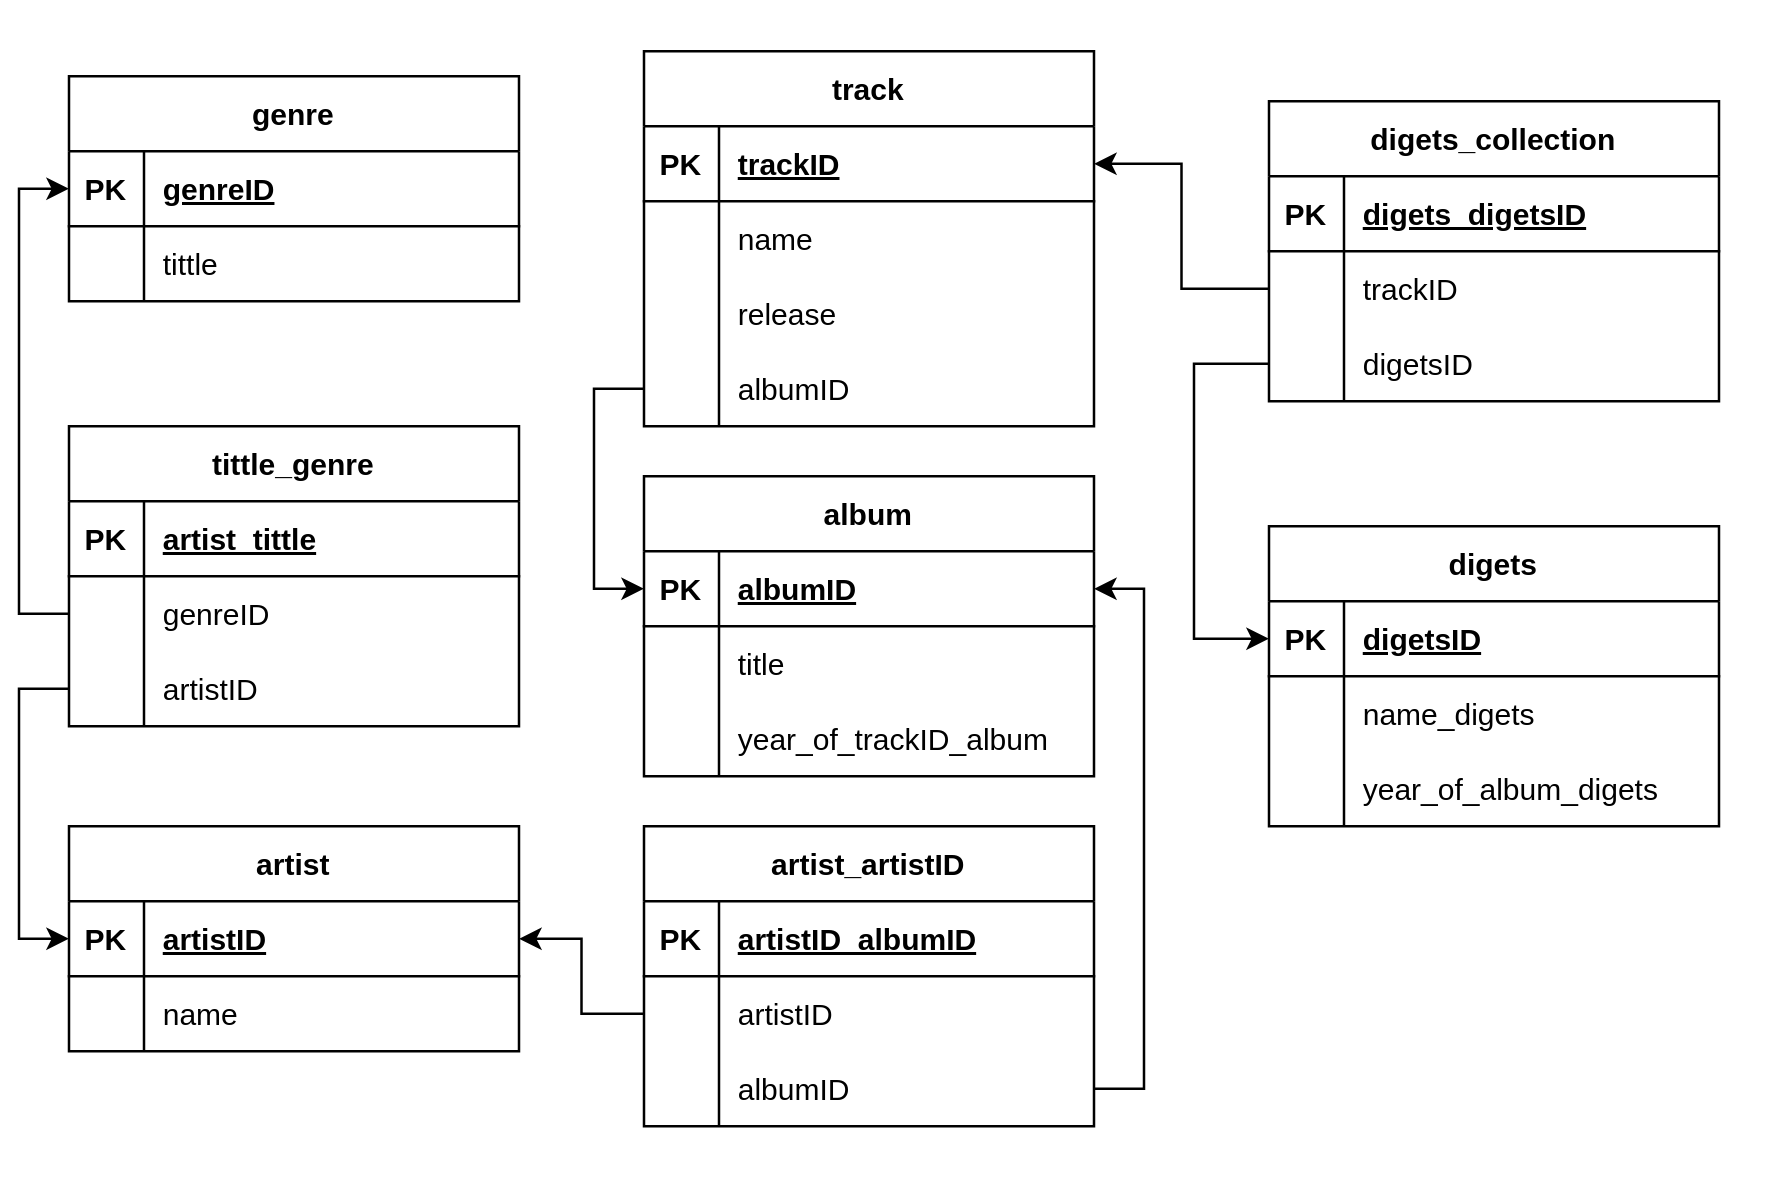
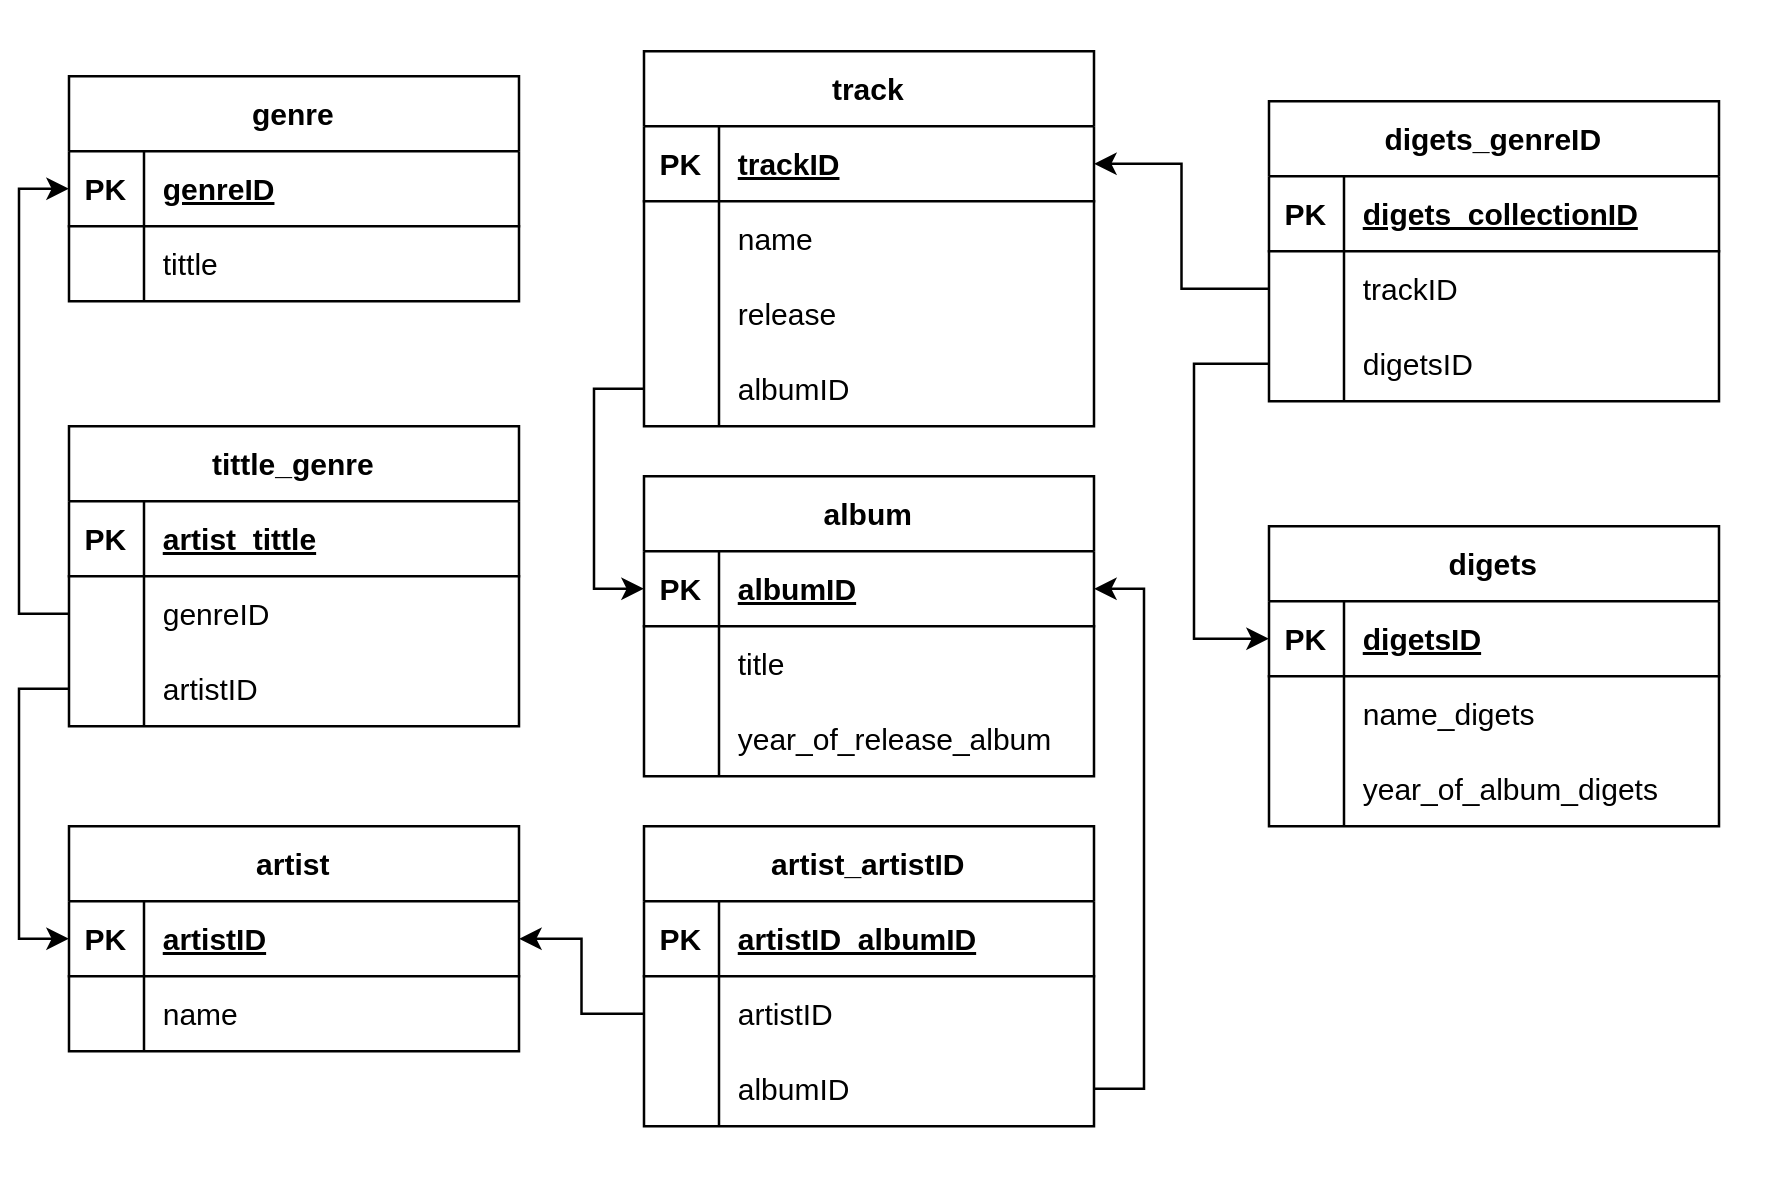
node "digets_collection": label "digets_collection" -> "digets_genreID"
node "digets_digetsID": label "digets_digetsID" -> "digets_collectionID"
node "year_of_trackID_album": label "year_of_trackID_album" -> "year_of_release_album"
